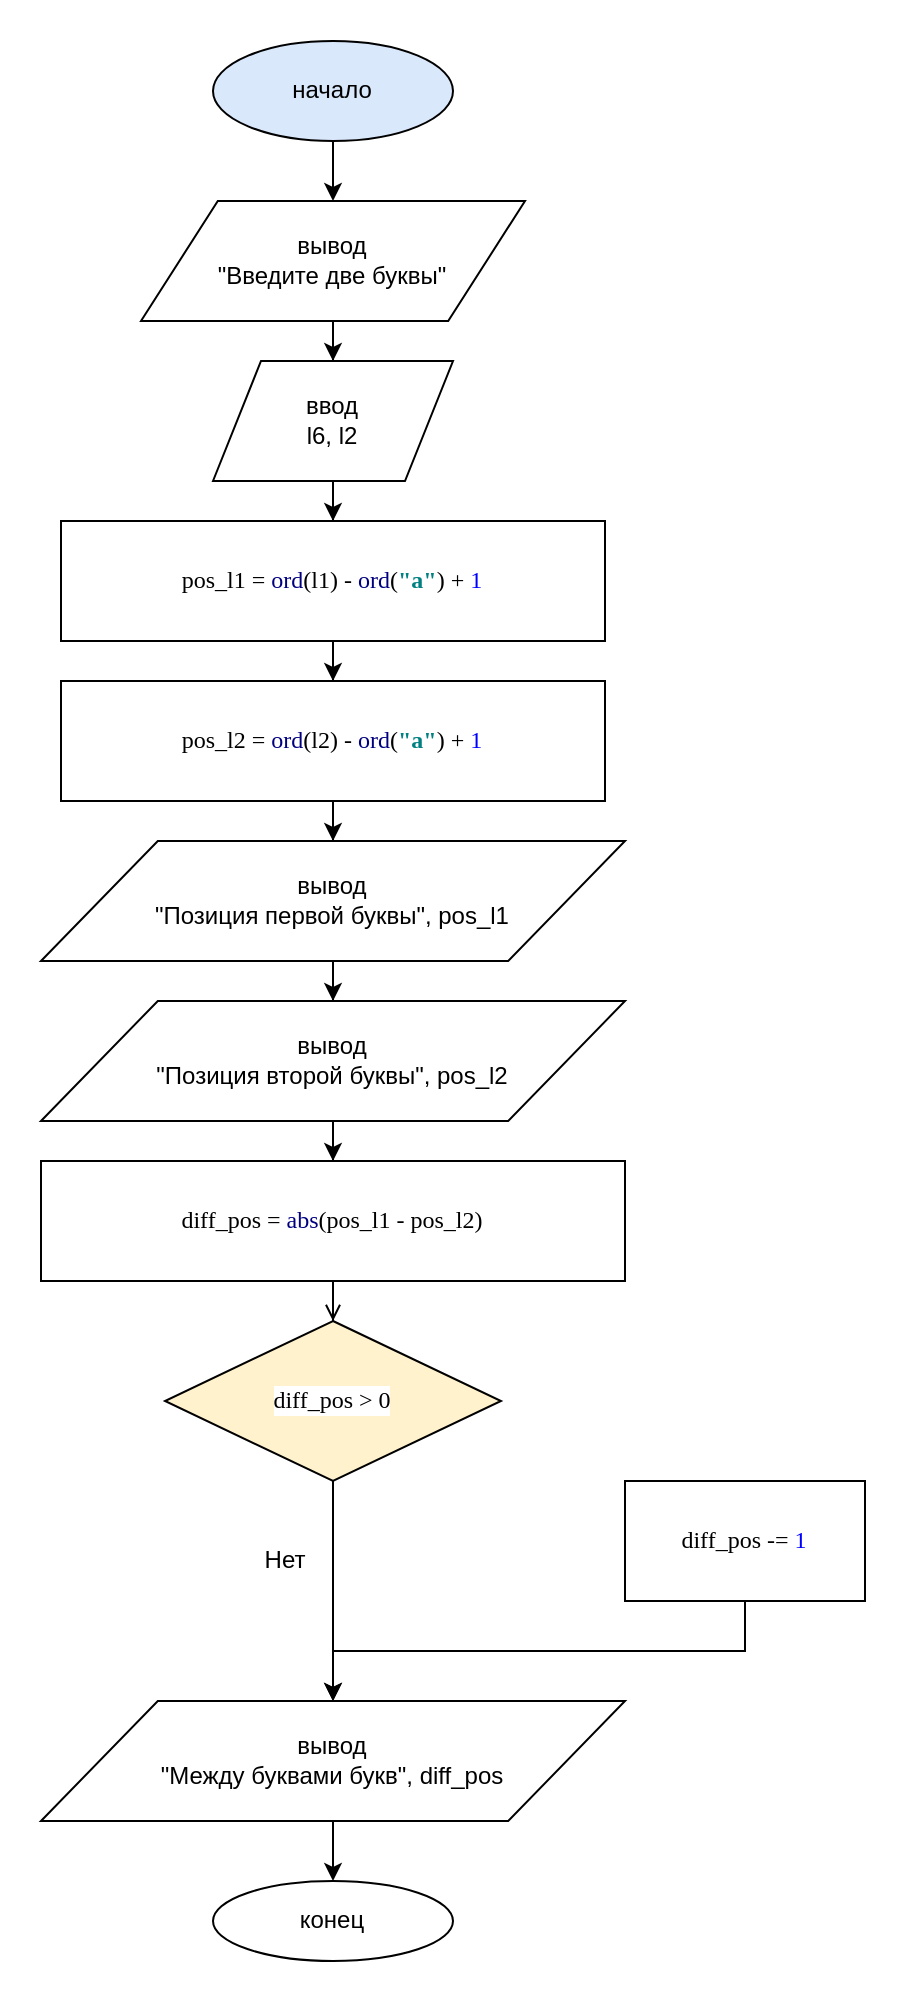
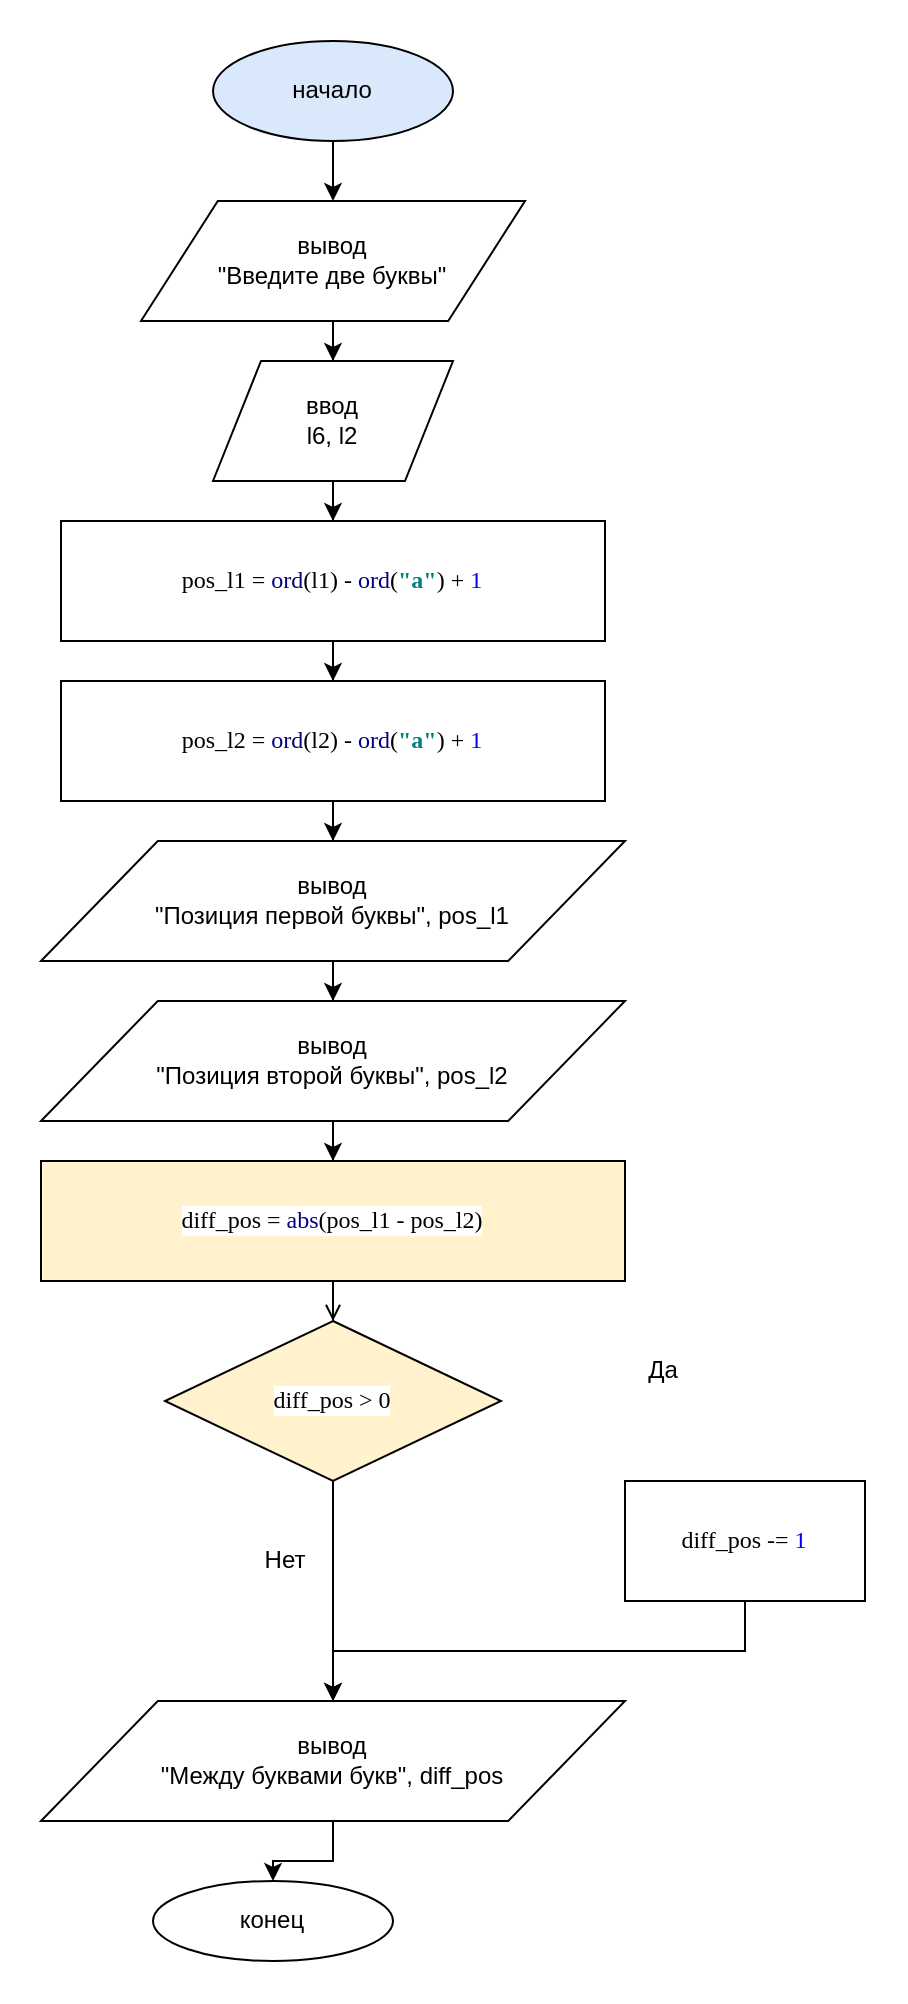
node "diff_pos = abs(pos_l1 - pos_l2)": fillcolor #ffffff -> #fff2cc
node "Да": added
node "конец": moved (333, 1921) -> (273, 1921)
